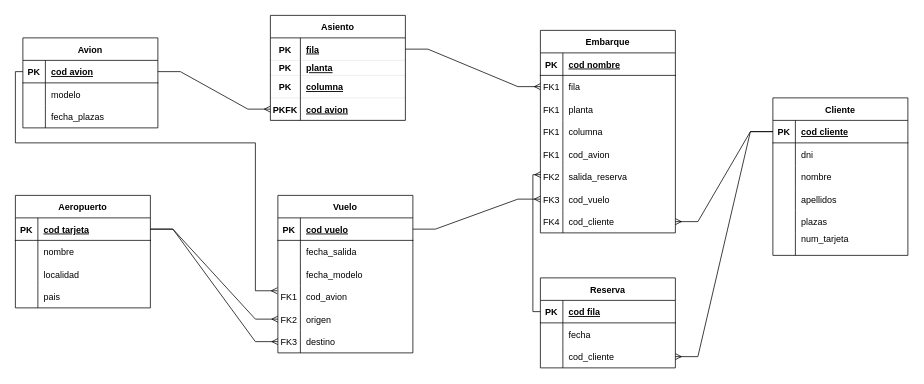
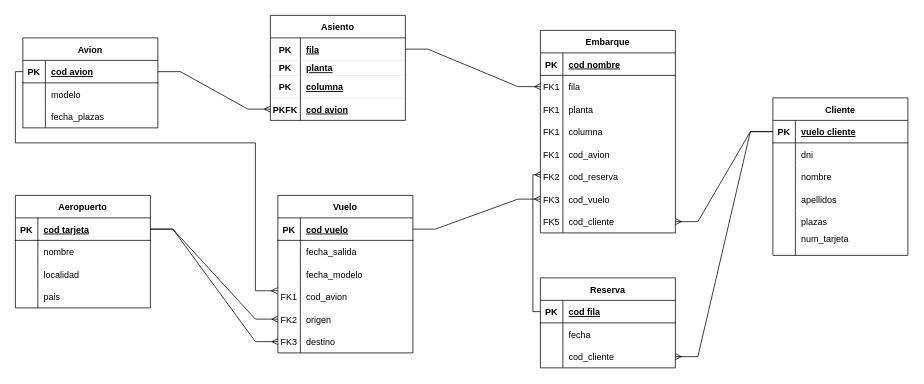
node "cod cliente": label "cod cliente" -> "vuelo cliente"
node "salida_reserva": label "salida_reserva" -> "cod_reserva"
node "FK4": label "FK4" -> "FK5"
